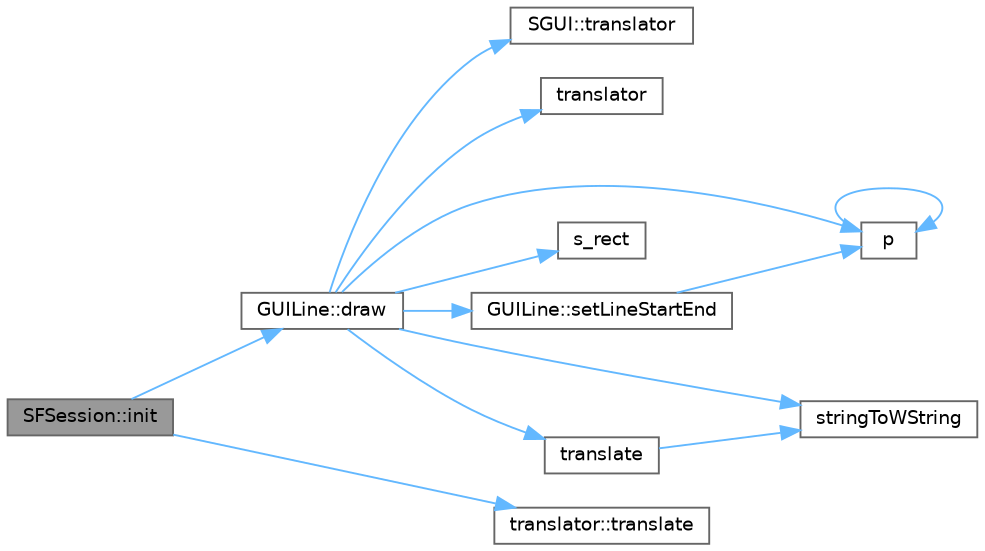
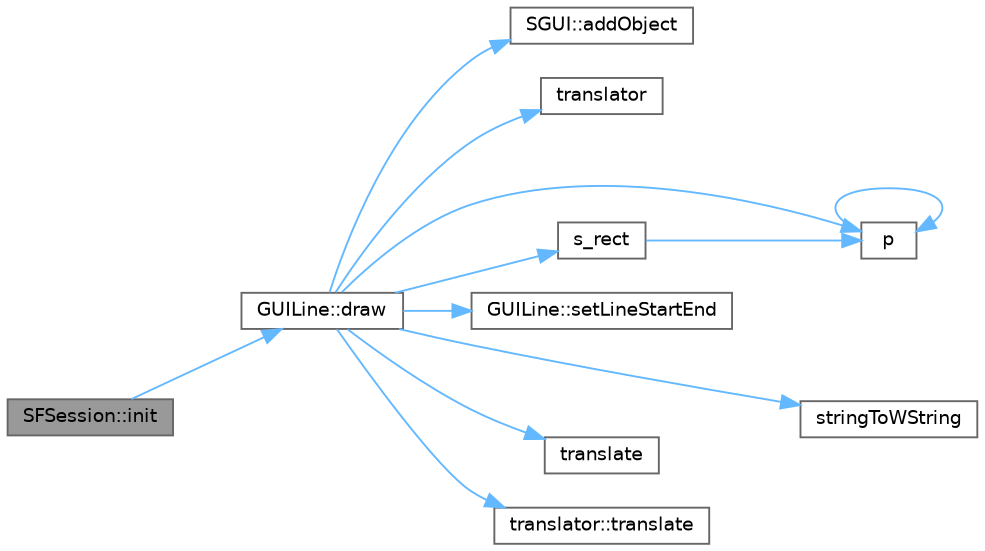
node "SGUI::translator": label "SGUI::translator" -> "SGUI::addObject"
edge "GUILine::setLineStartEnd" -> "p": now "s_rect" -> "p"
edge "translate" -> "stringToWString": removed
edge "SFSession::init" -> "translator::translate": now "GUILine::draw" -> "translator::translate"
